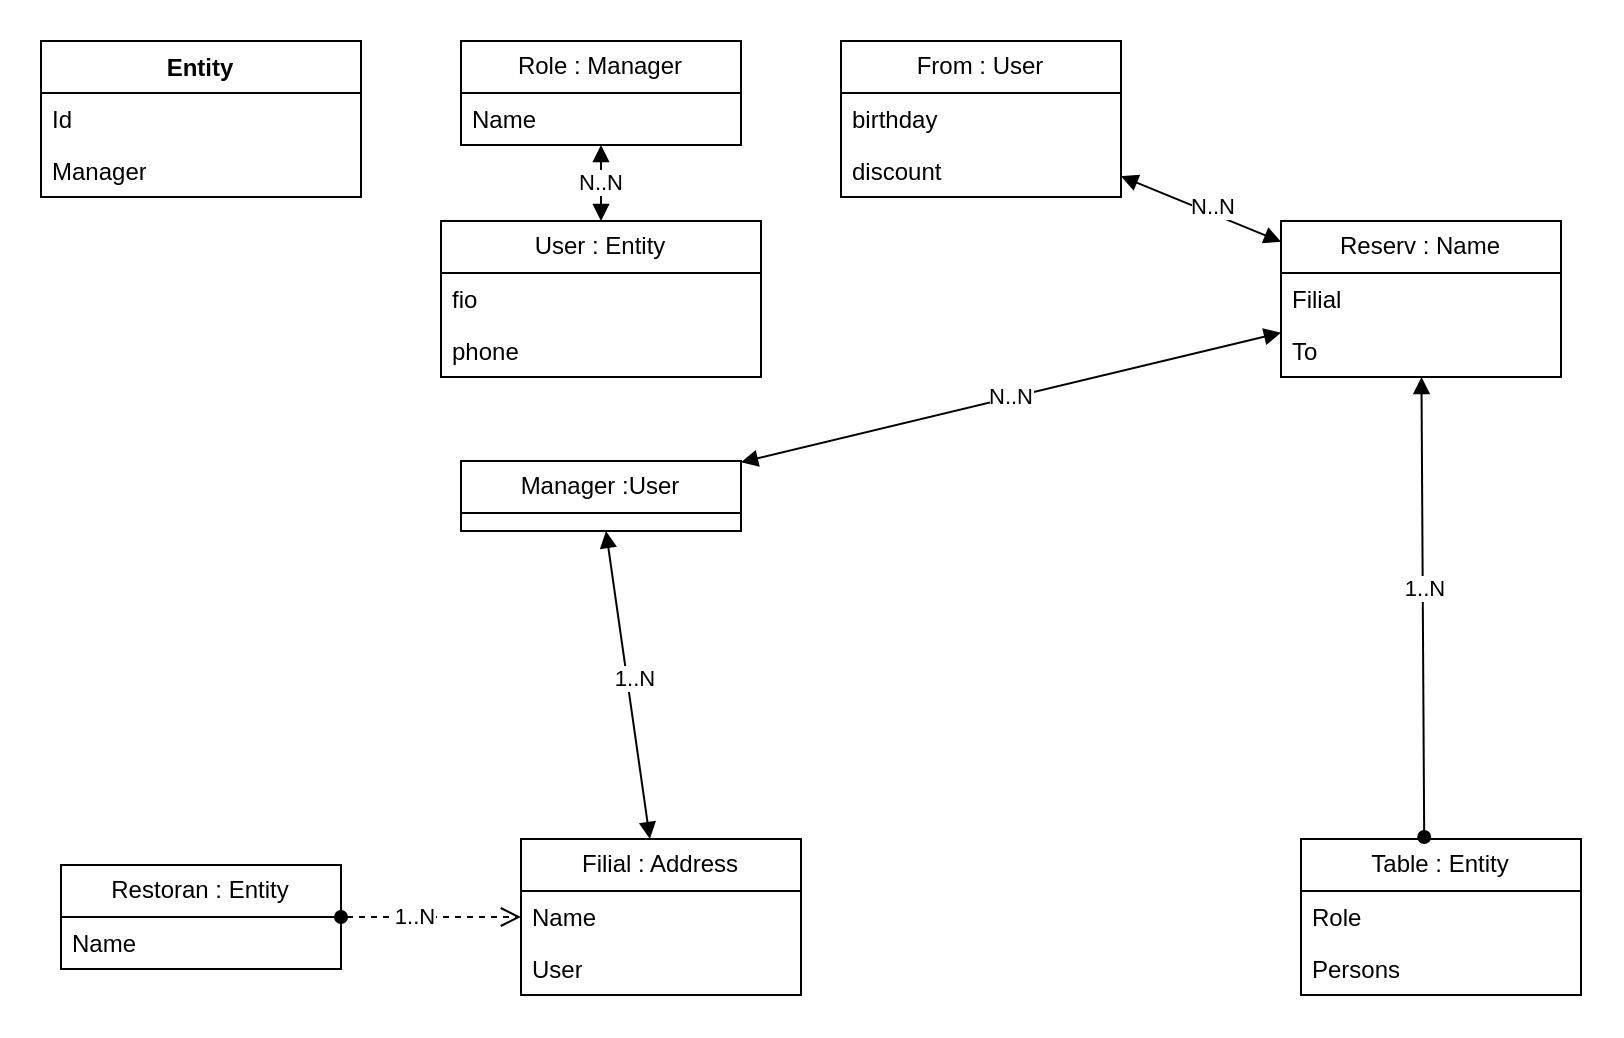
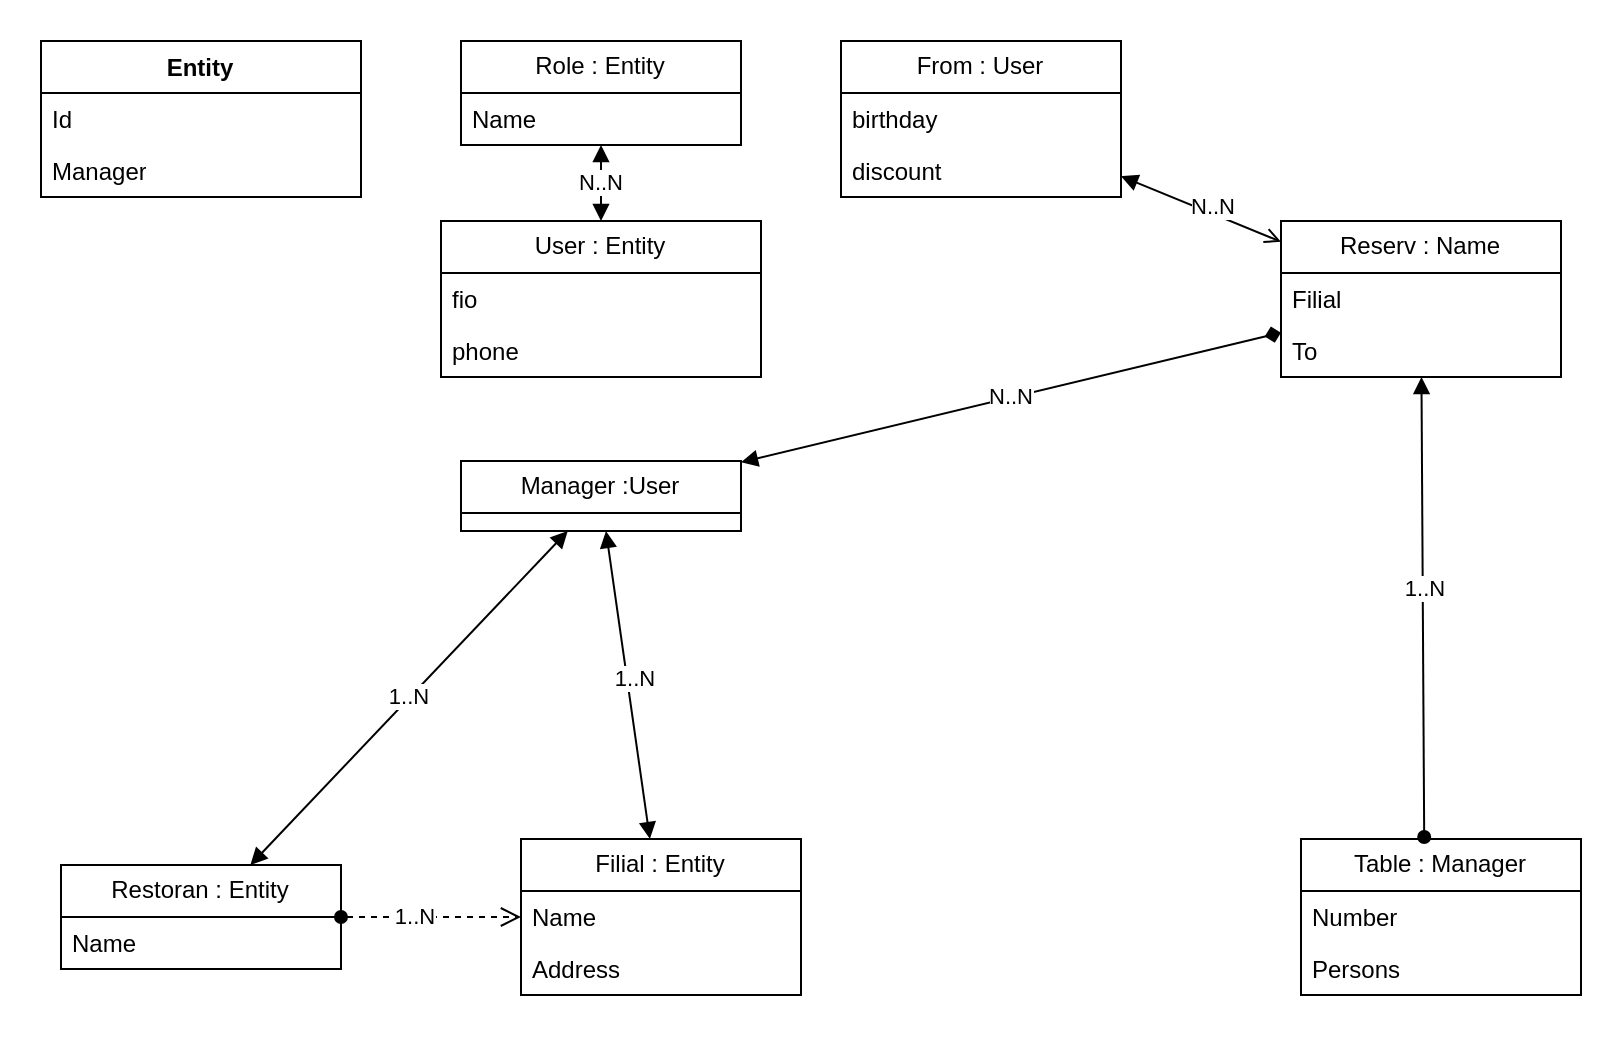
node "Role : Manager": label "Role : Manager" -> "Role : Entity"
edge "From : User" -- "Reserv : Name": arrowhead block -> open
edge "Reserv : Name" -- "Manager :User": arrowhead block -> diamond
edge "Manager :User" -- "Restoran : Entity": added, label "1..N"
node "Filial : Address": label "Filial : Address" -> "Filial : Entity"
node "Table : Entity": label "Table : Entity" -> "Table : Manager"
node "Role": label "Role" -> "Number"
node "User": label "User" -> "Address"
